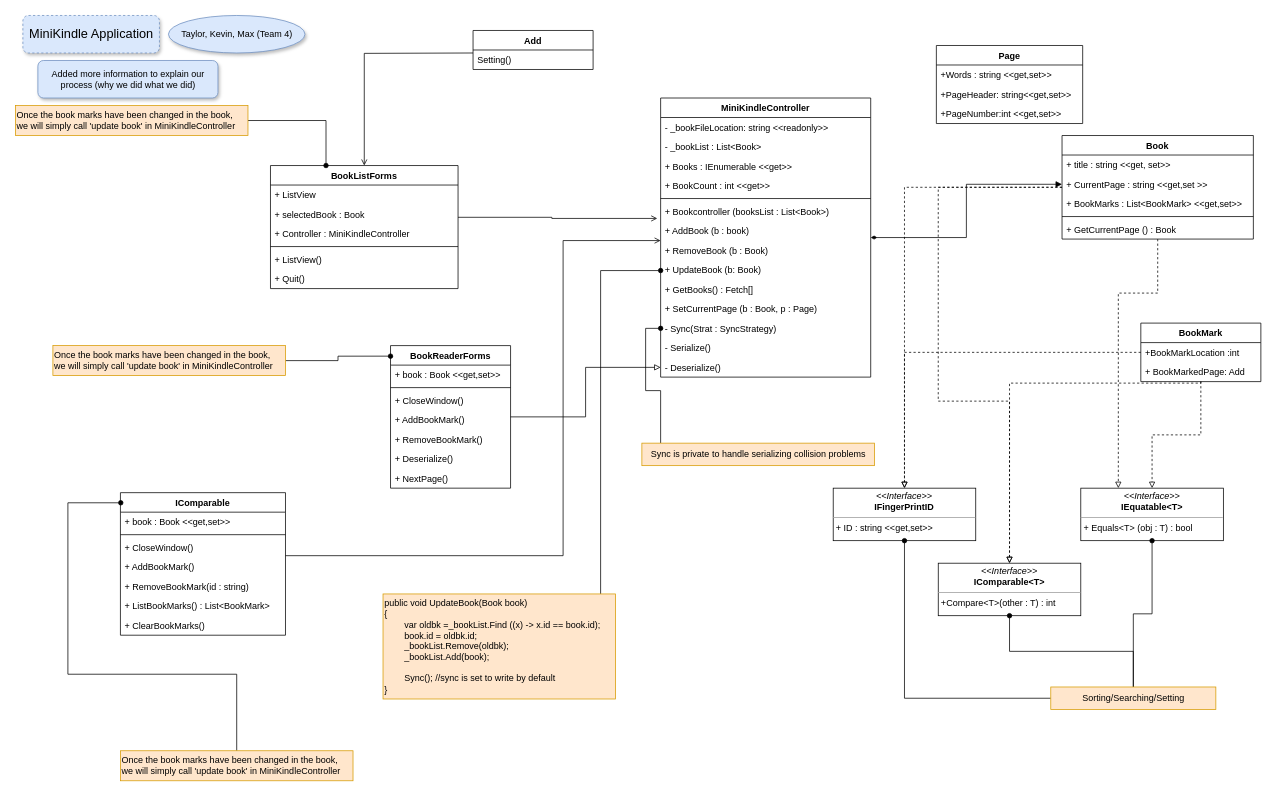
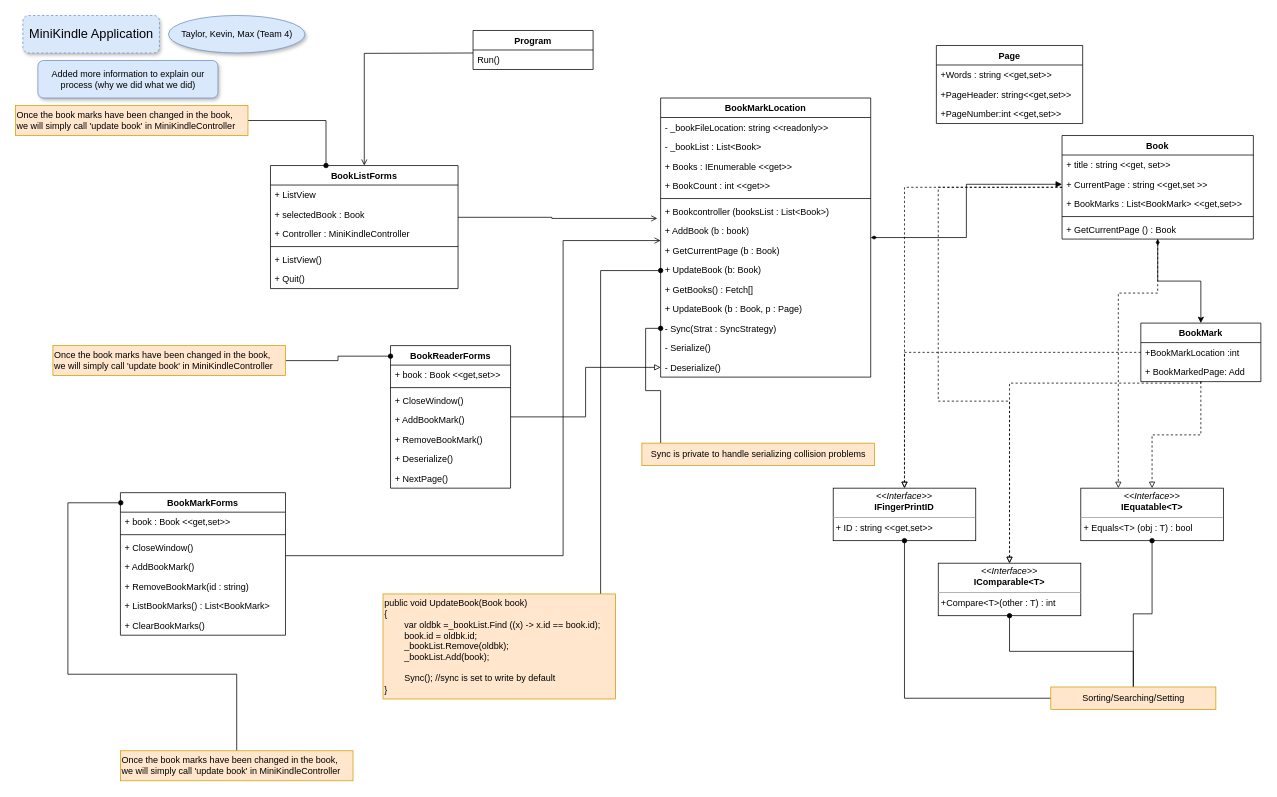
node "Add": label "Add" -> "Program"
node "Setting()": label "Setting()" -> "Run()"
node "MiniKindleController": label "MiniKindleController" -> "BookMarkLocation"
node "+ RemoveBook (b : Book)": label "+ RemoveBook (b : Book)" -> "+ GetCurrentPage (b : Book)"
edge "Book" -- "BookMark": added
node "+ SetCurrentPage (b : Book, p : Page)": label "+ SetCurrentPage (b : Book, p : Page)" -> "+ UpdateBook (b : Book, p : Page)"
node "IComparable": label "IComparable" -> "BookMarkForms"
